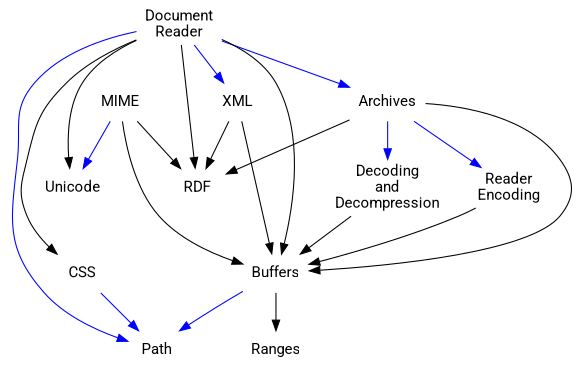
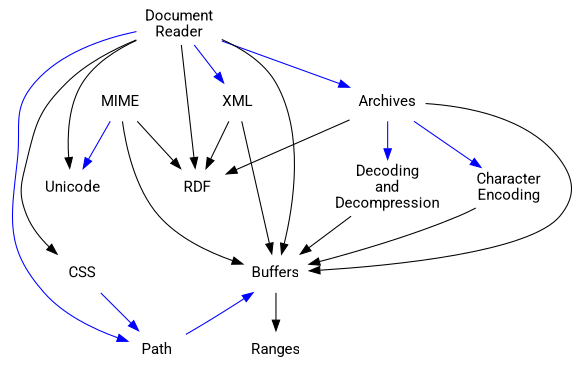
node "Reader Encoding": label "Reader Encoding" -> "Character Encoding"
edge "Buffers" -> "Path": reversed
